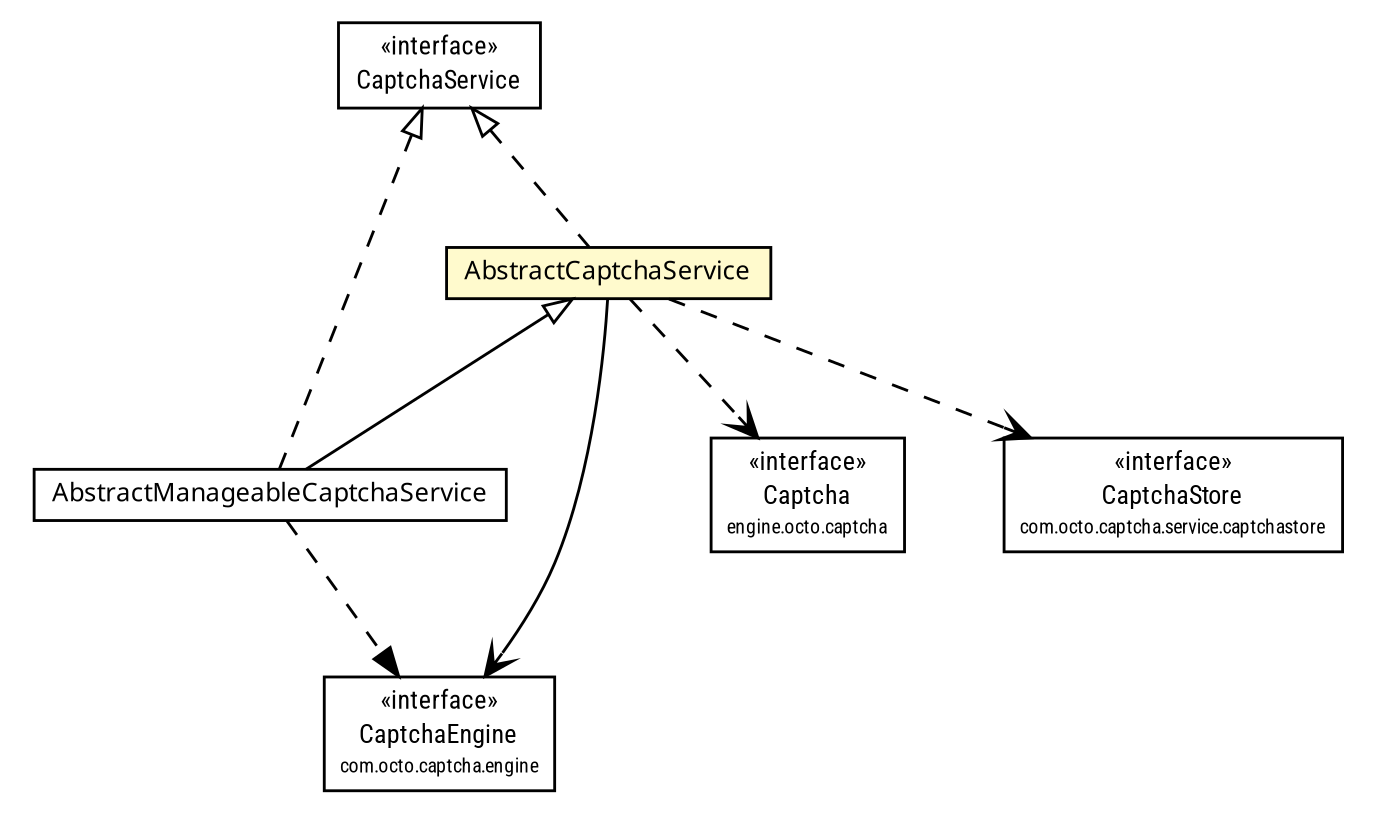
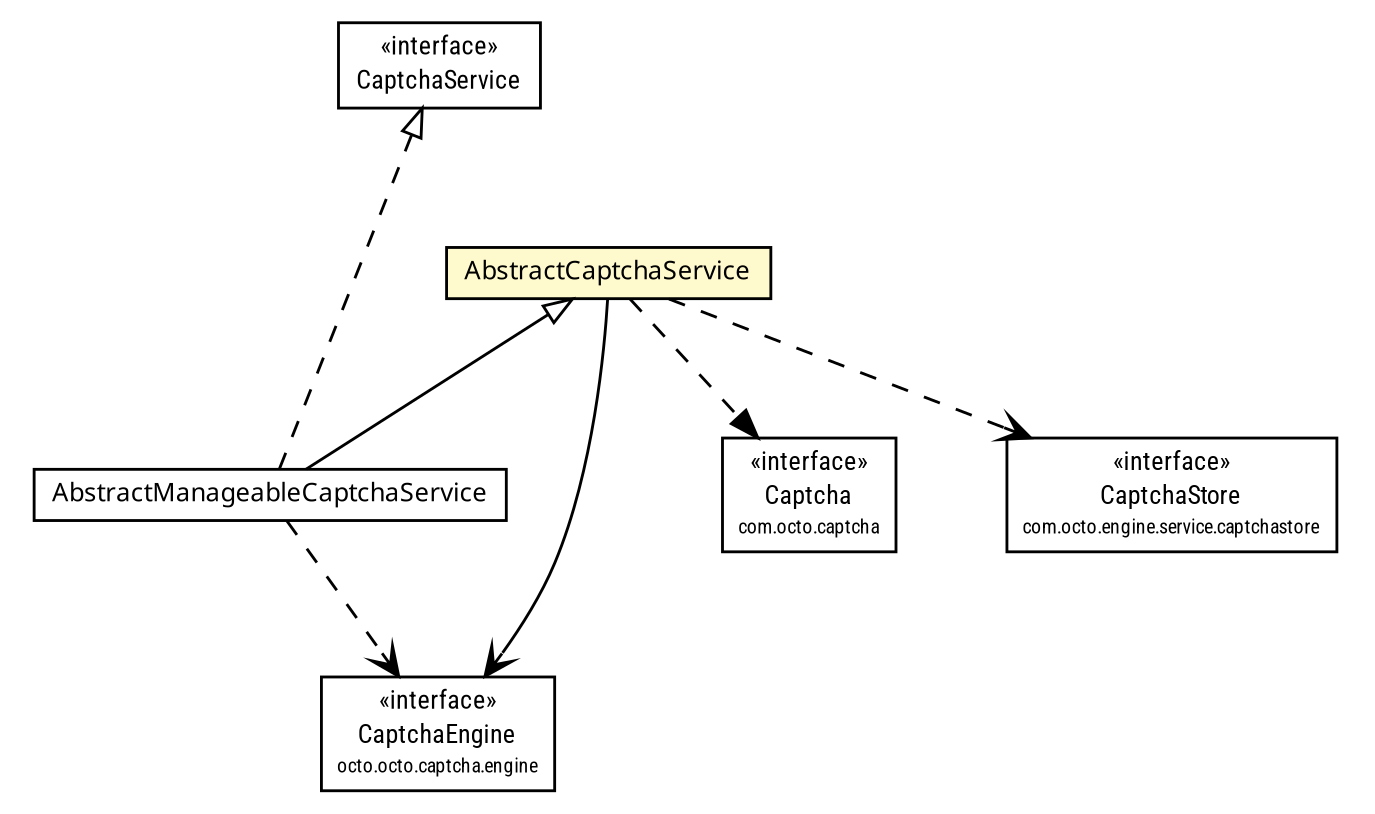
edge "AbstractCaptchaService" -> "CaptchaService": removed
edge "AbstractCaptchaService" -> "Captcha": arrowhead open -> normal
node "Captcha": text "engine.octo.captcha" -> "com.octo.captcha"
node "CaptchaStore": text "com.octo.captcha.service.captchastore" -> "com.octo.engine.service.captchastore"
edge "AbstractManageableCaptchaService" -> "CaptchaEngine": arrowhead normal -> open
node "CaptchaEngine": text "com.octo.captcha.engine" -> "octo.octo.captcha.engine"
